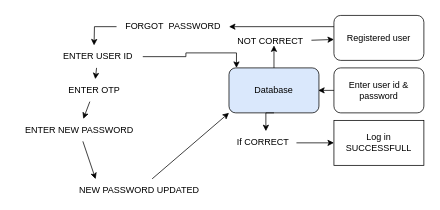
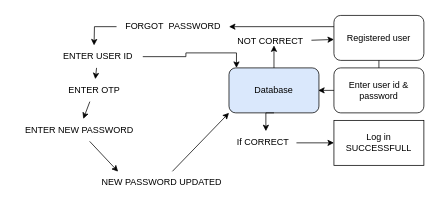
edge "Registered user" -- "Enter user id & password": added
node "NEW PASSWORD UPDATED": moved (139, 190) -> (162, 183)
